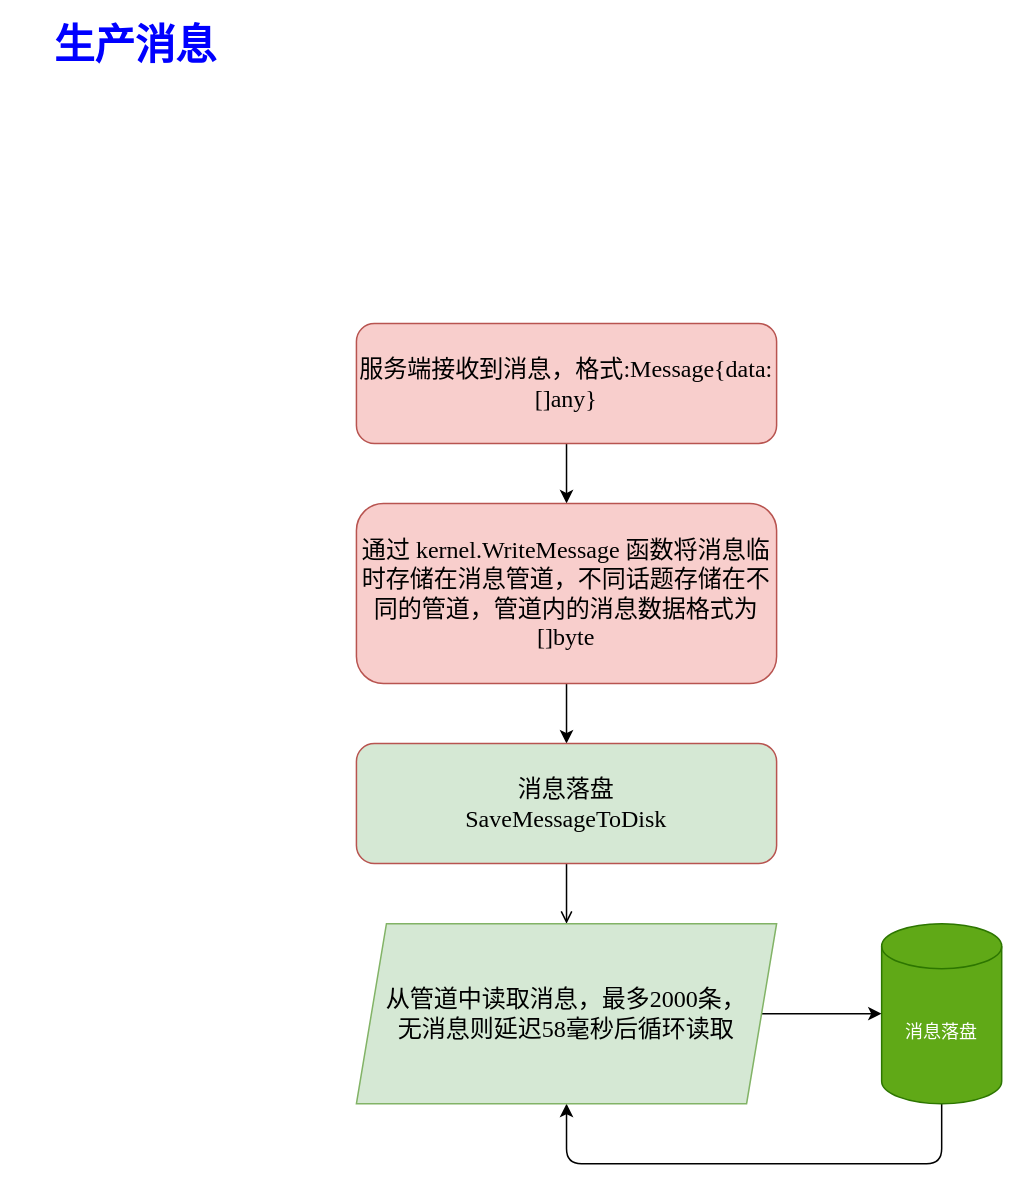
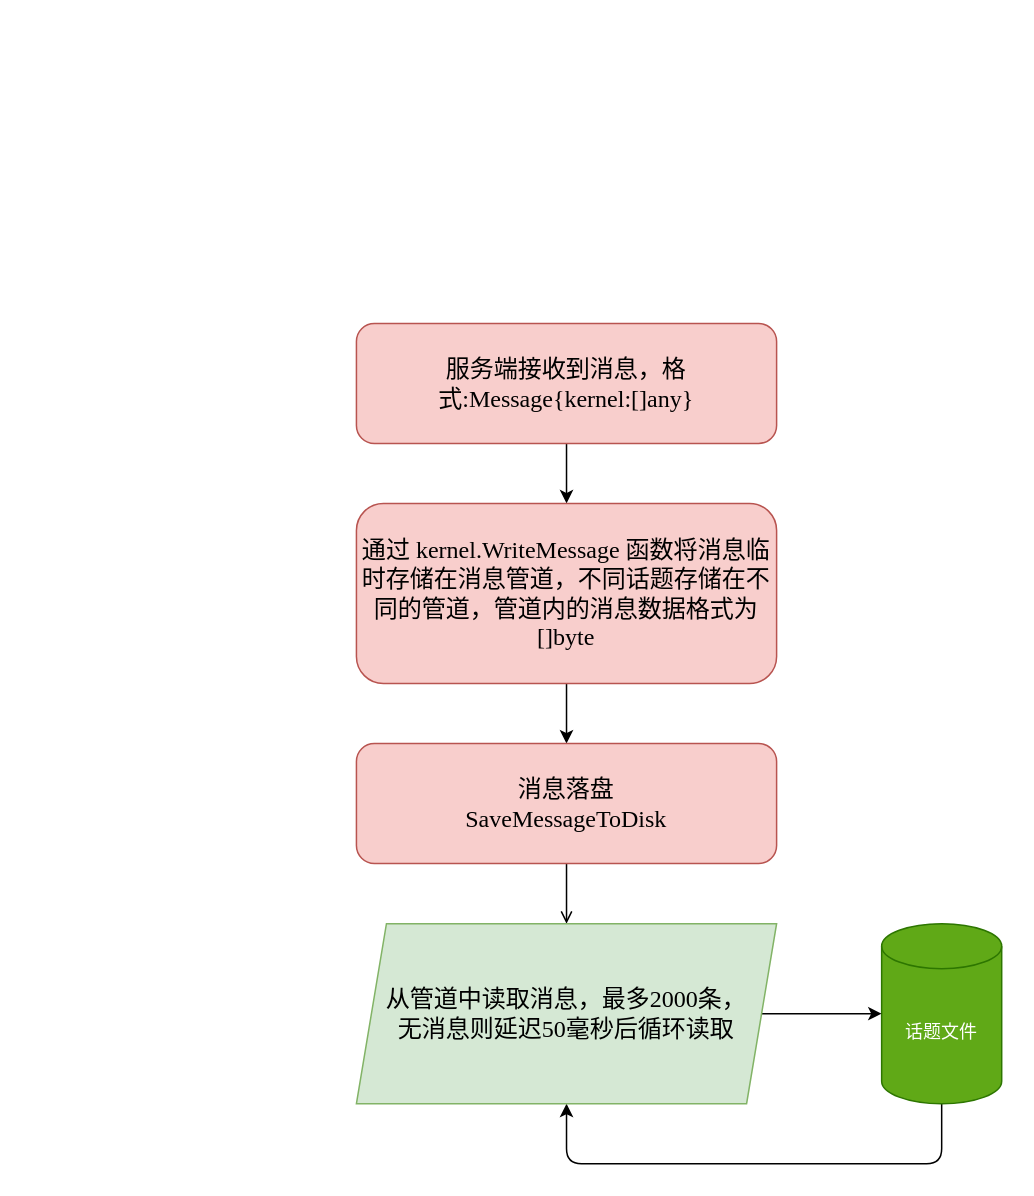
node "生产消息": removed
node "服务端接收到消息，格式:Message{data:[]any}": label "服务端接收到消息，格式:Message{data:[]any}" -> "服务端接收到消息，格式:Message{kernel:[]any}"
node "消息落盘 SaveMessageToDisk": fillcolor #d5e8d4 -> #f8cecc
node "从管道中读取消息，最多2000条， 无消息则延迟58毫秒后循环读取": label "从管道中读取消息，最多2000条， 无消息则延迟58毫秒后循环读取" -> "从管道中读取消息，最多2000条， 无消息则延迟50毫秒后循环读取"
node "消息落盘": label "消息落盘" -> "话题文件"
